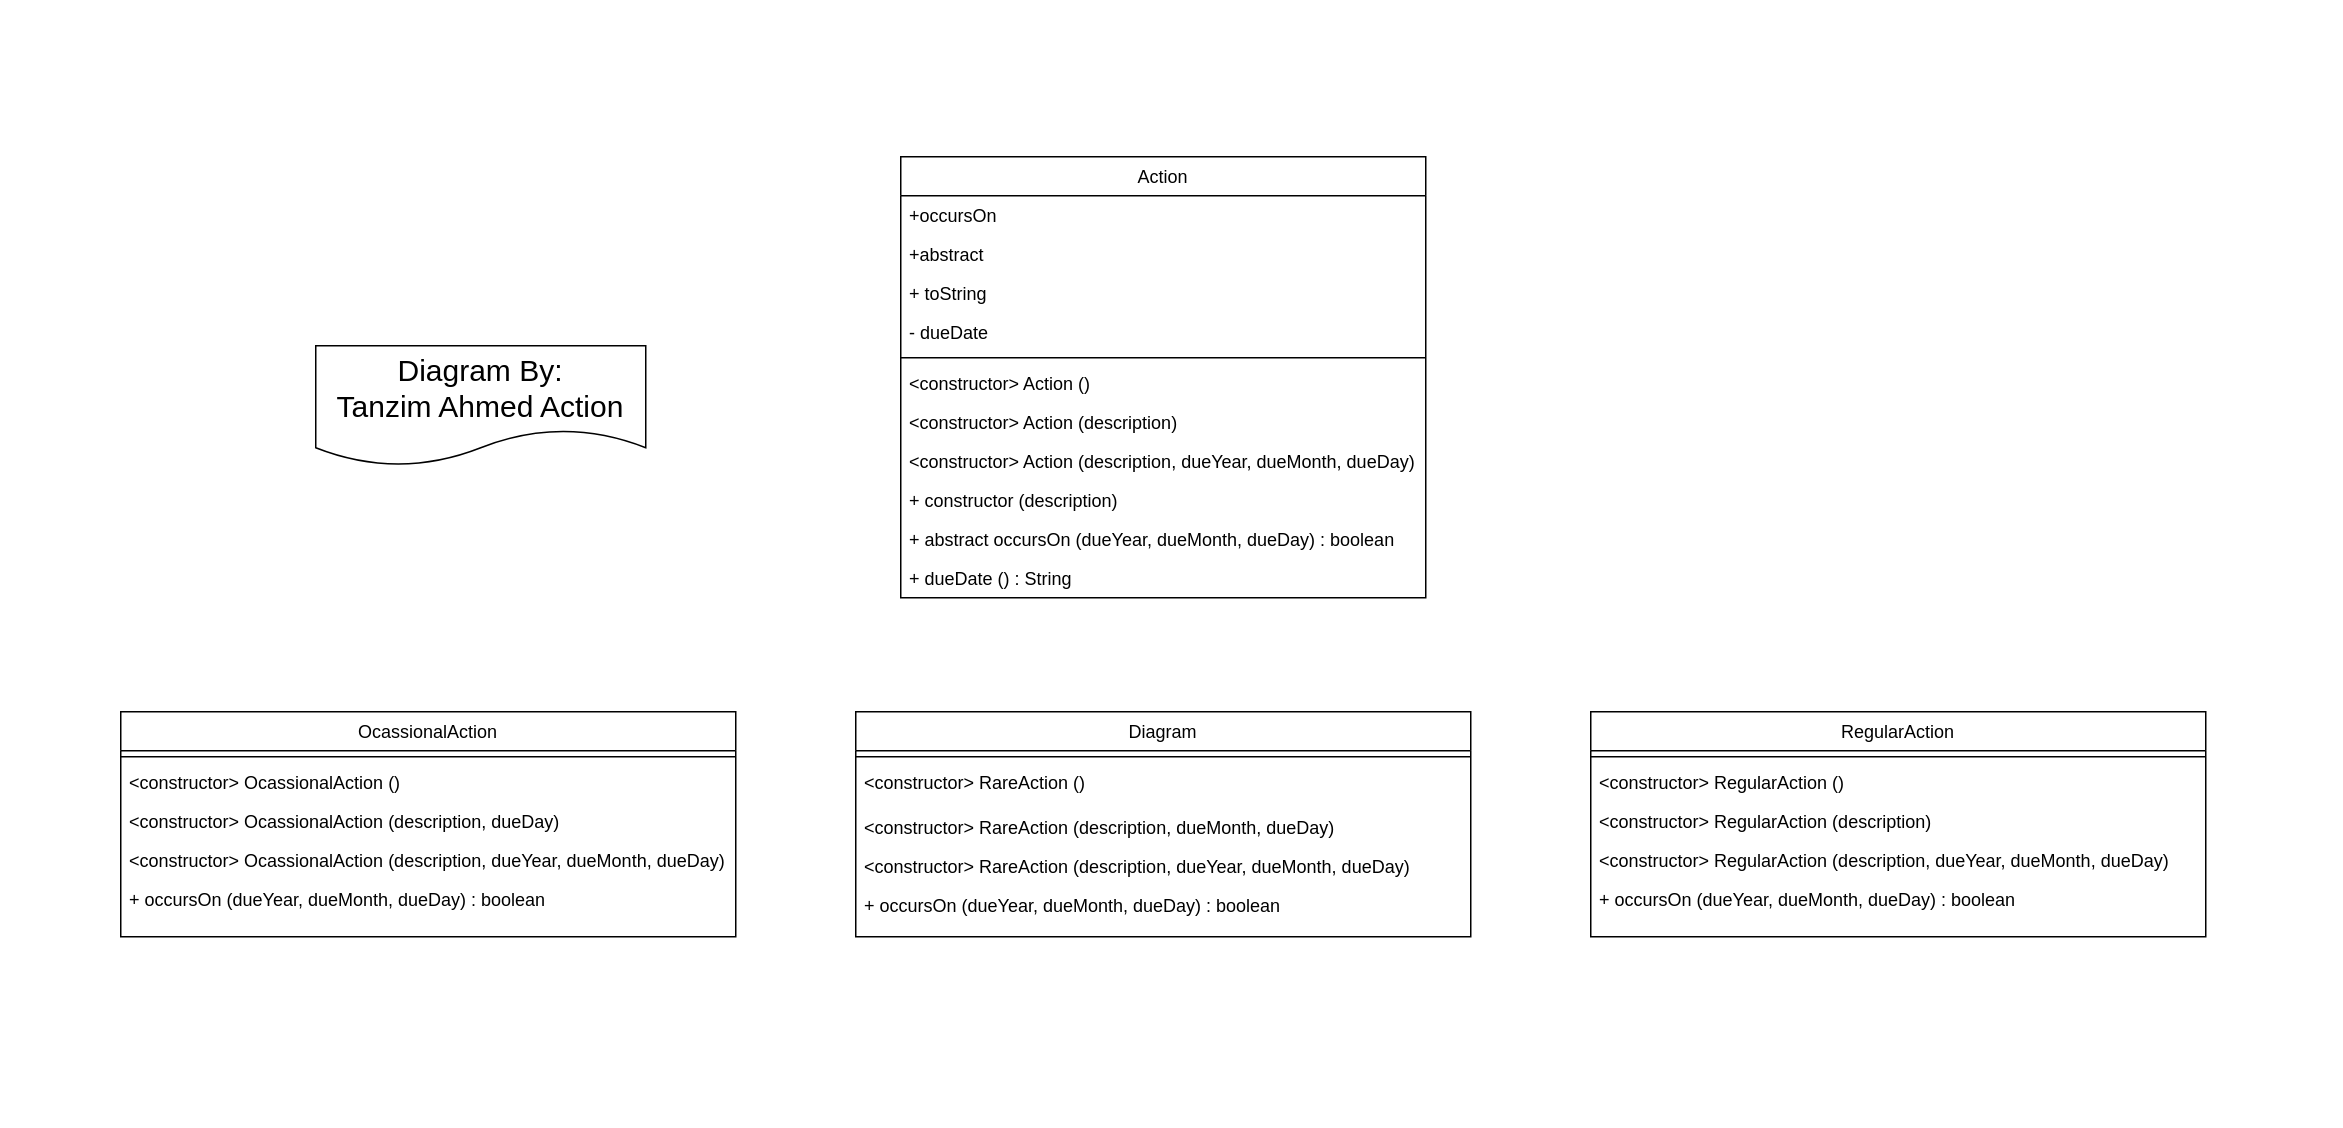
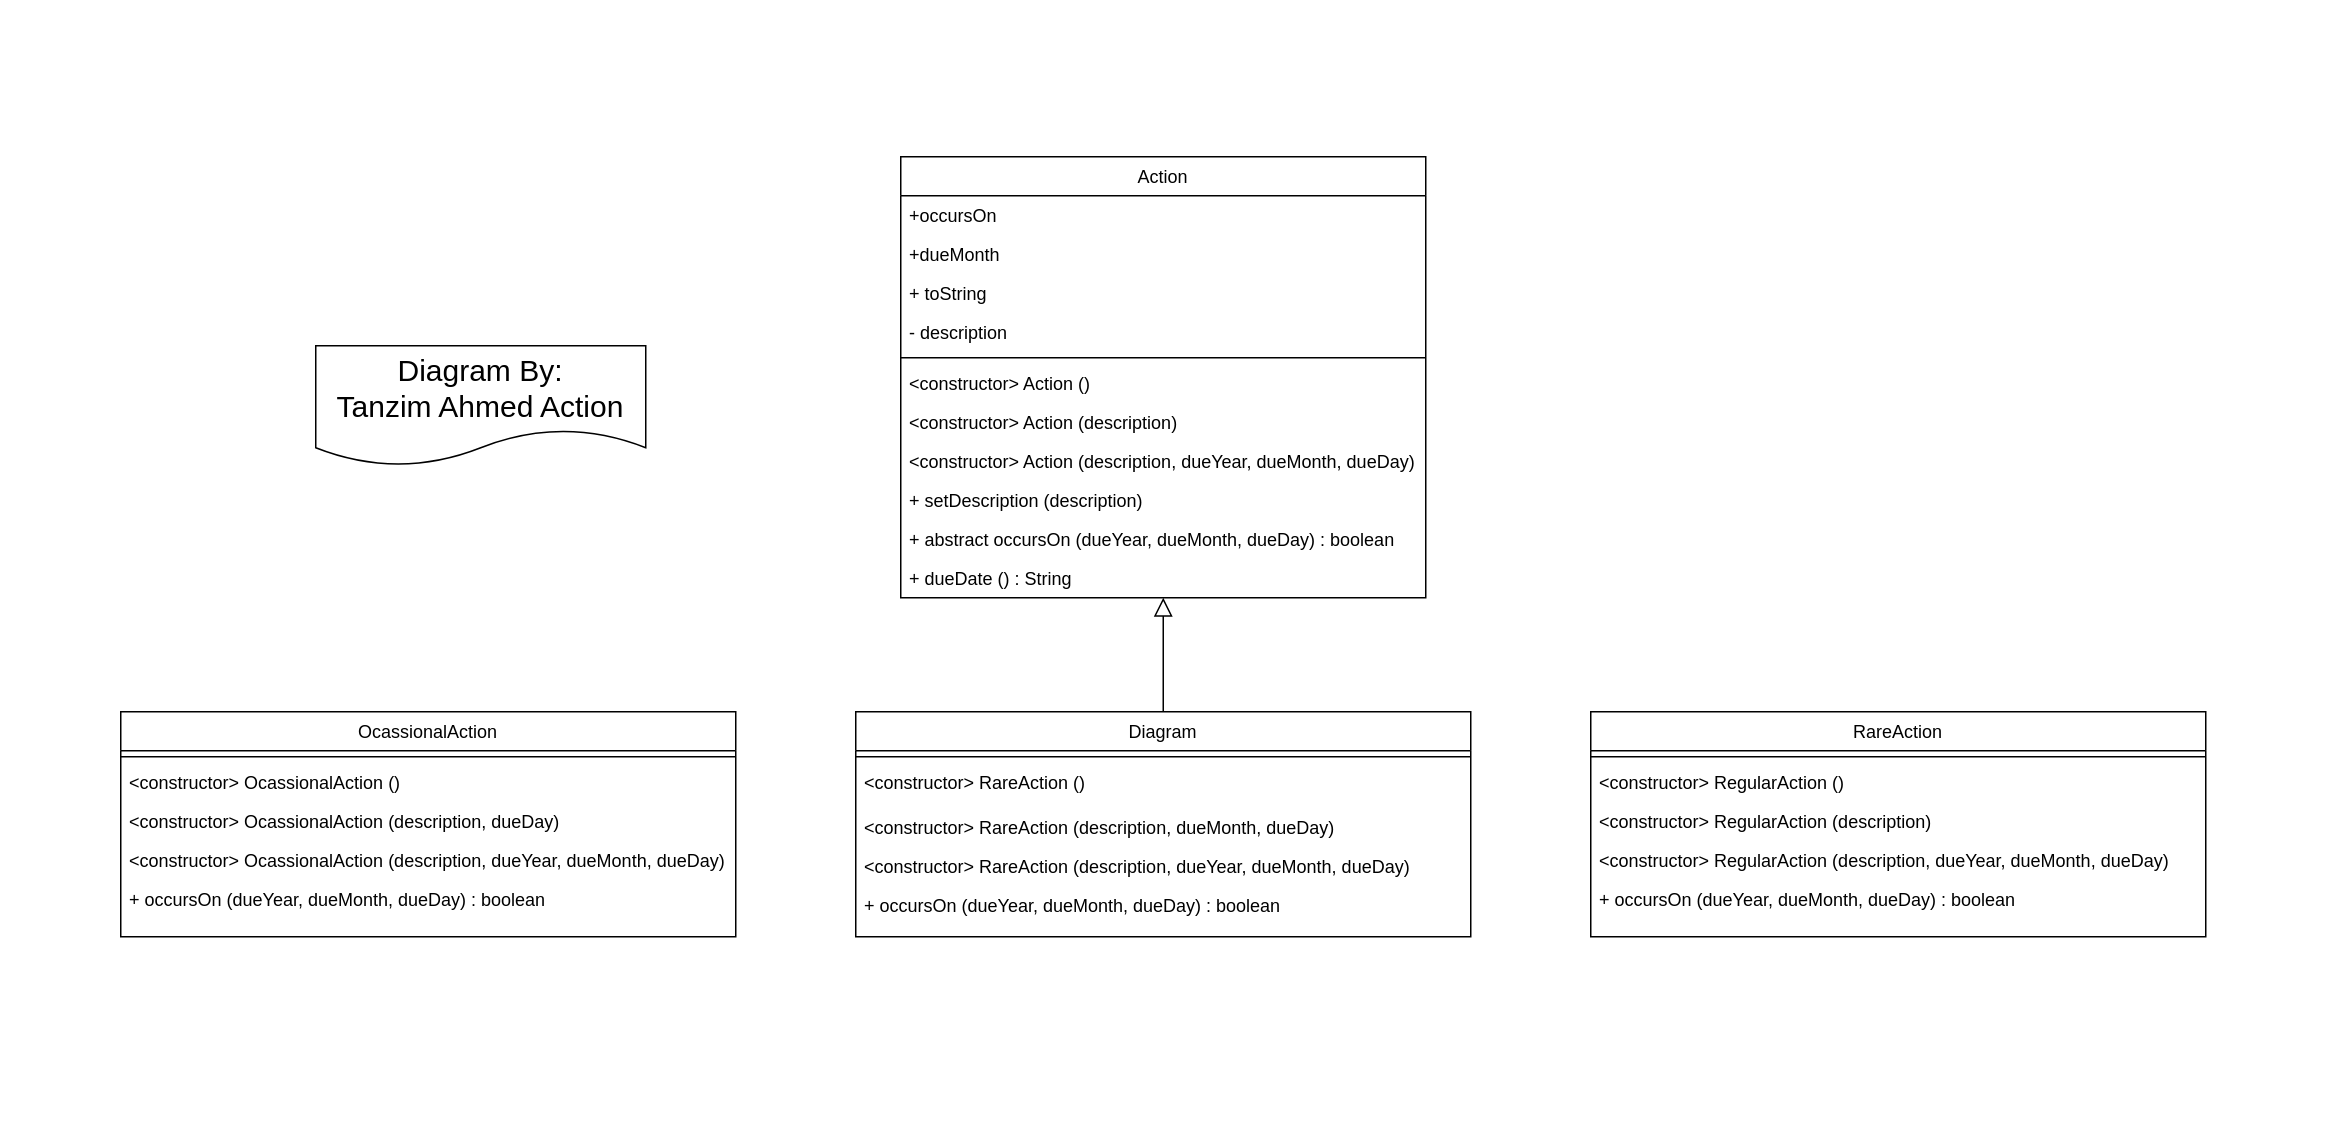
node "+abstract": label "+abstract" -> "+dueMonth"
node "- dueDate": label "- dueDate" -> "- description"
node "+ constructor (description)": label "+ constructor (description)" -> "+ setDescription (description)"
edge "Diagram" -> "Action": added
node "RegularAction": label "RegularAction" -> "RareAction"
